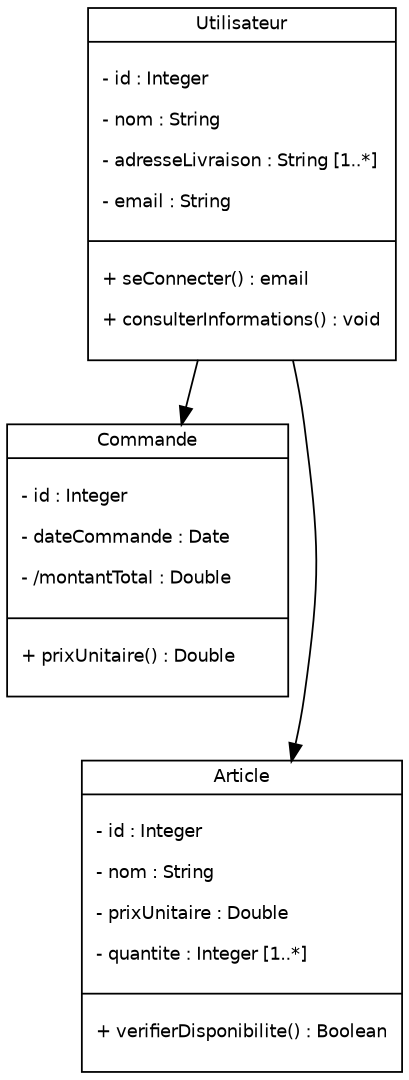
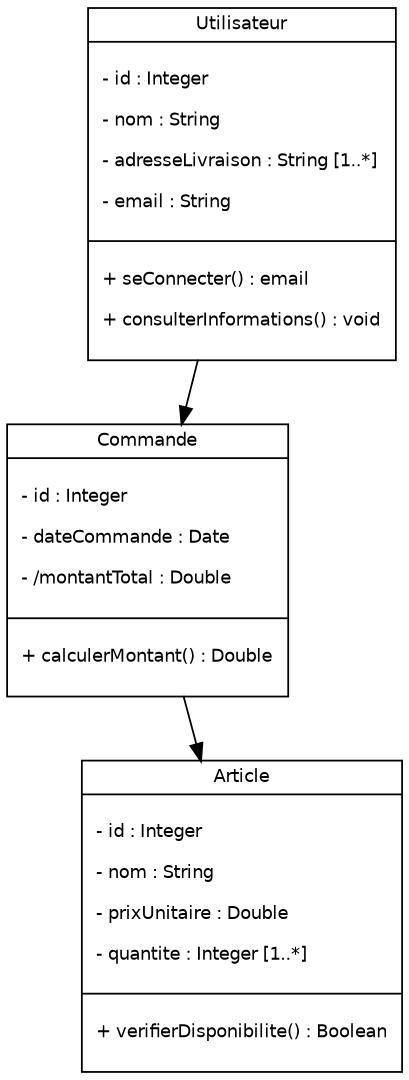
edge "Utilisateur" -> "Article": now "Commande" -> "Article"
node "Commande": text "+ prixUnitaire() : Double" -> "+ calculerMontant() : Double"
